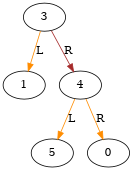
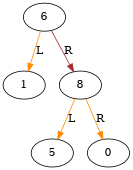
node "3": label "3" -> "6"
node "4": label "4" -> "8"
